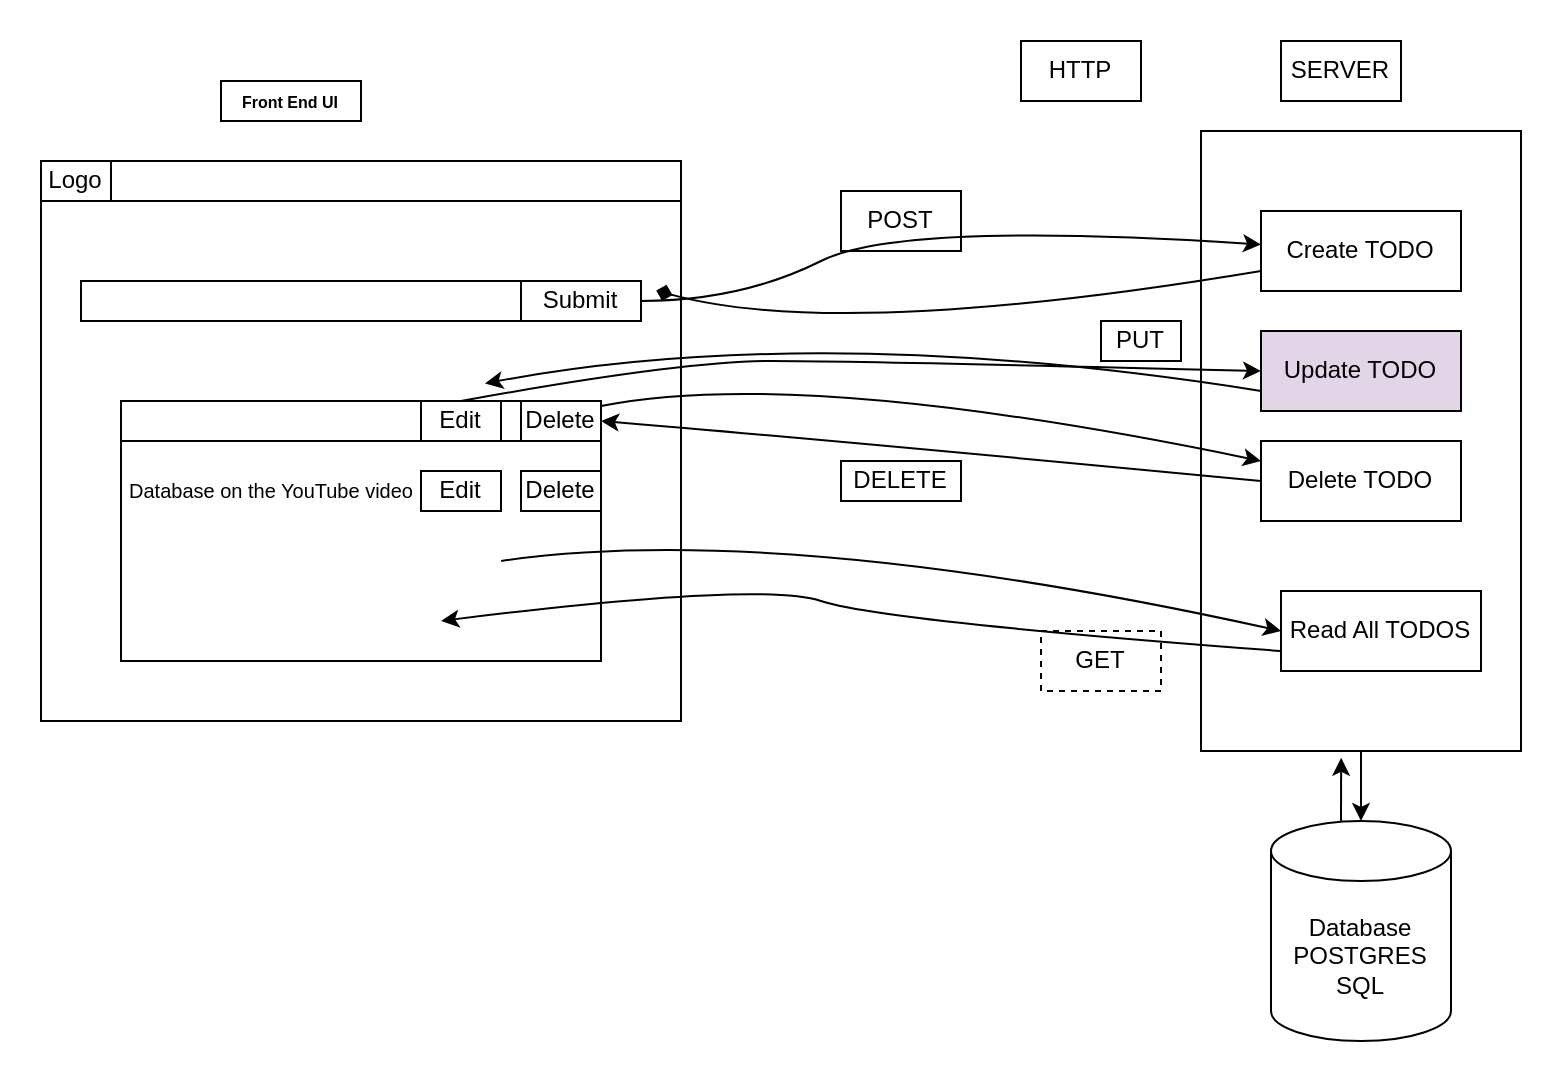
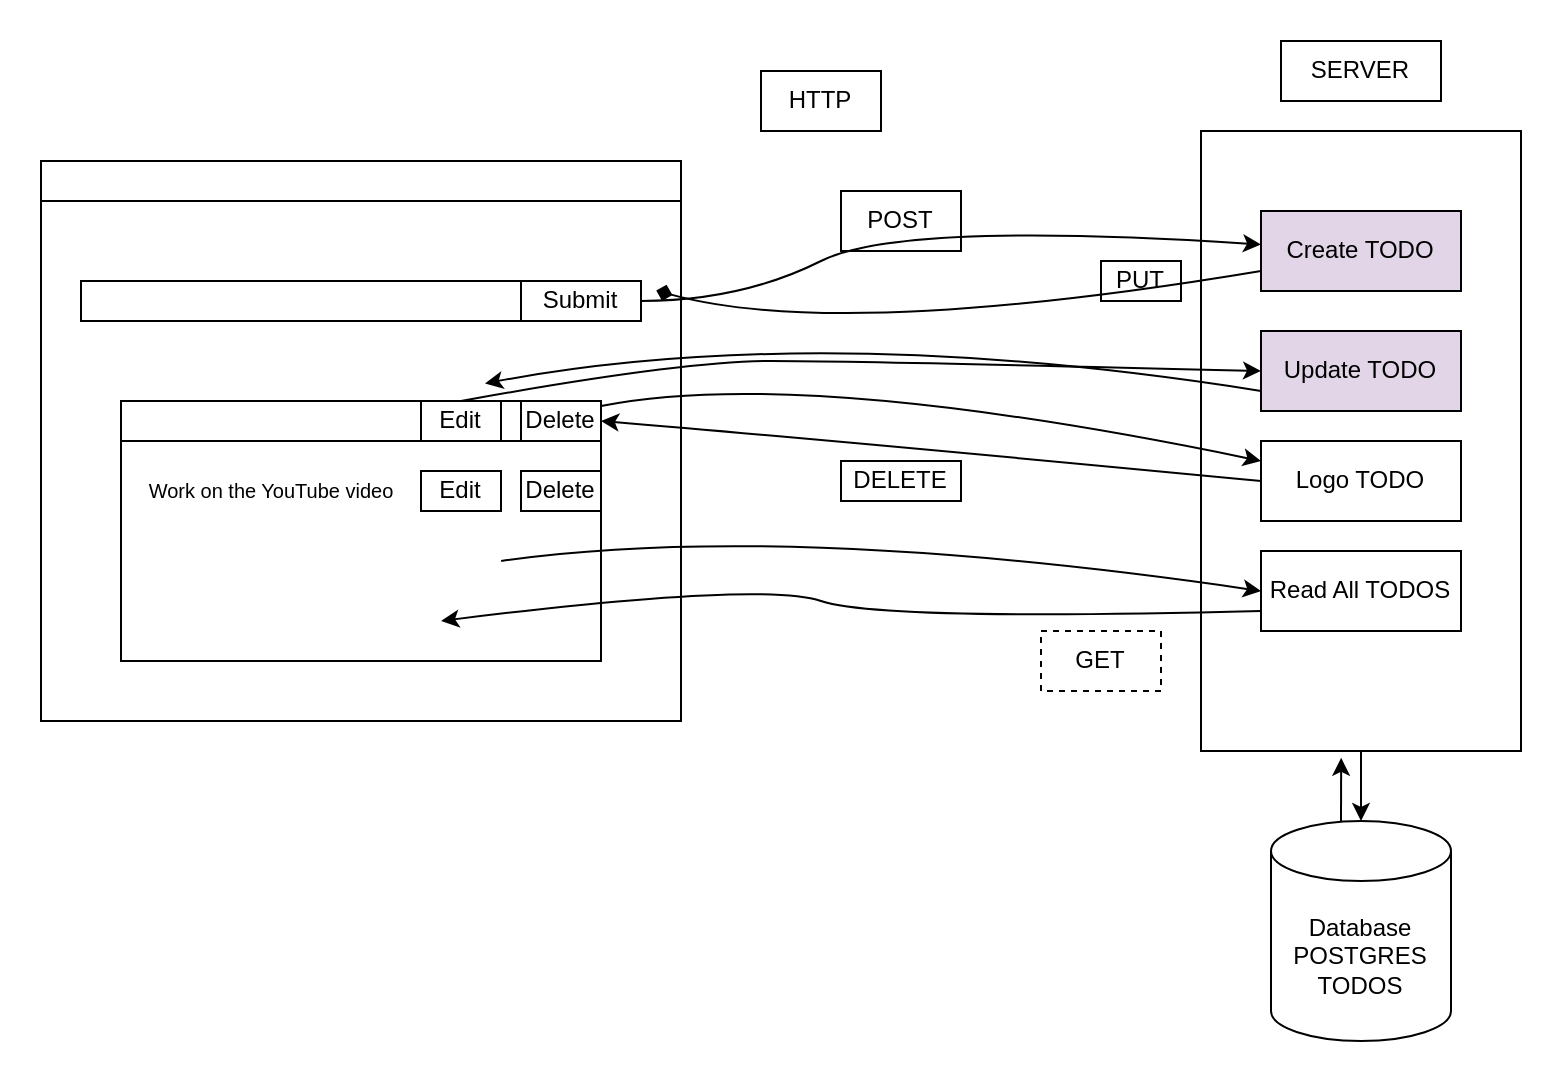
node "HTTP": moved (1081, 71) -> (821, 101)
node "SERVER": size 120x60 -> 160x60
node "Front End UI": removed
node "Logo": removed
node "Create TODO": fillcolor #ffffff -> #e1d5e7
node "PUT": moved (1141, 341) -> (1141, 281)
node "Delete TODO": label "Delete TODO" -> "Logo TODO"
node "Database on the YouTube video": label "Database on the YouTube video" -> "Work on the YouTube video"
node "Read All TODOS": moved (1381, 631) -> (1361, 591)
node "Database POSTGRES SQL": label "Database POSTGRES SQL" -> "Database POSTGRES TODOS"
